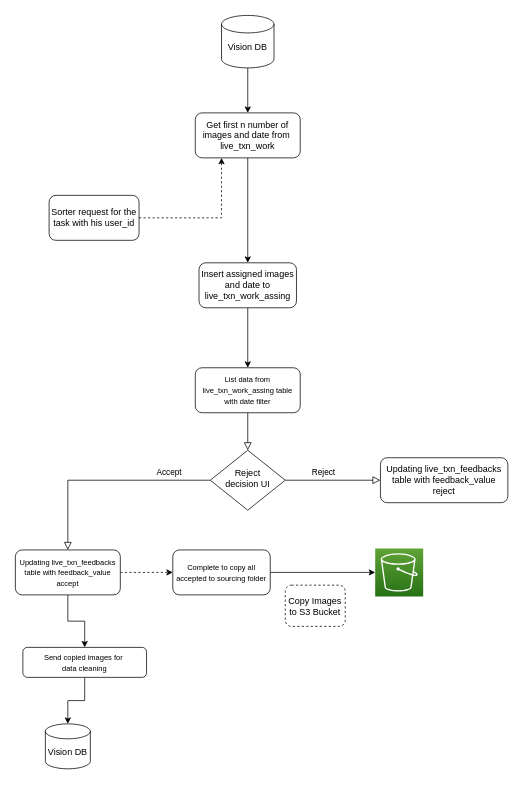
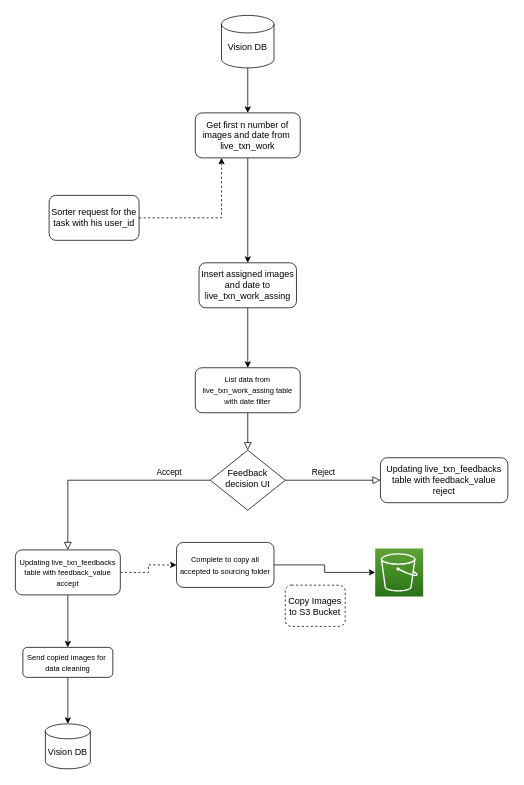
node "Reject decision UI": label "Reject decision UI" -> "Feedback decision UI"
node "Complete to copy all accepted to sourcing folder": moved (222, 573) -> (225, 565)
node "Send copied images for data cleaning": size 124x30 -> 90x30
